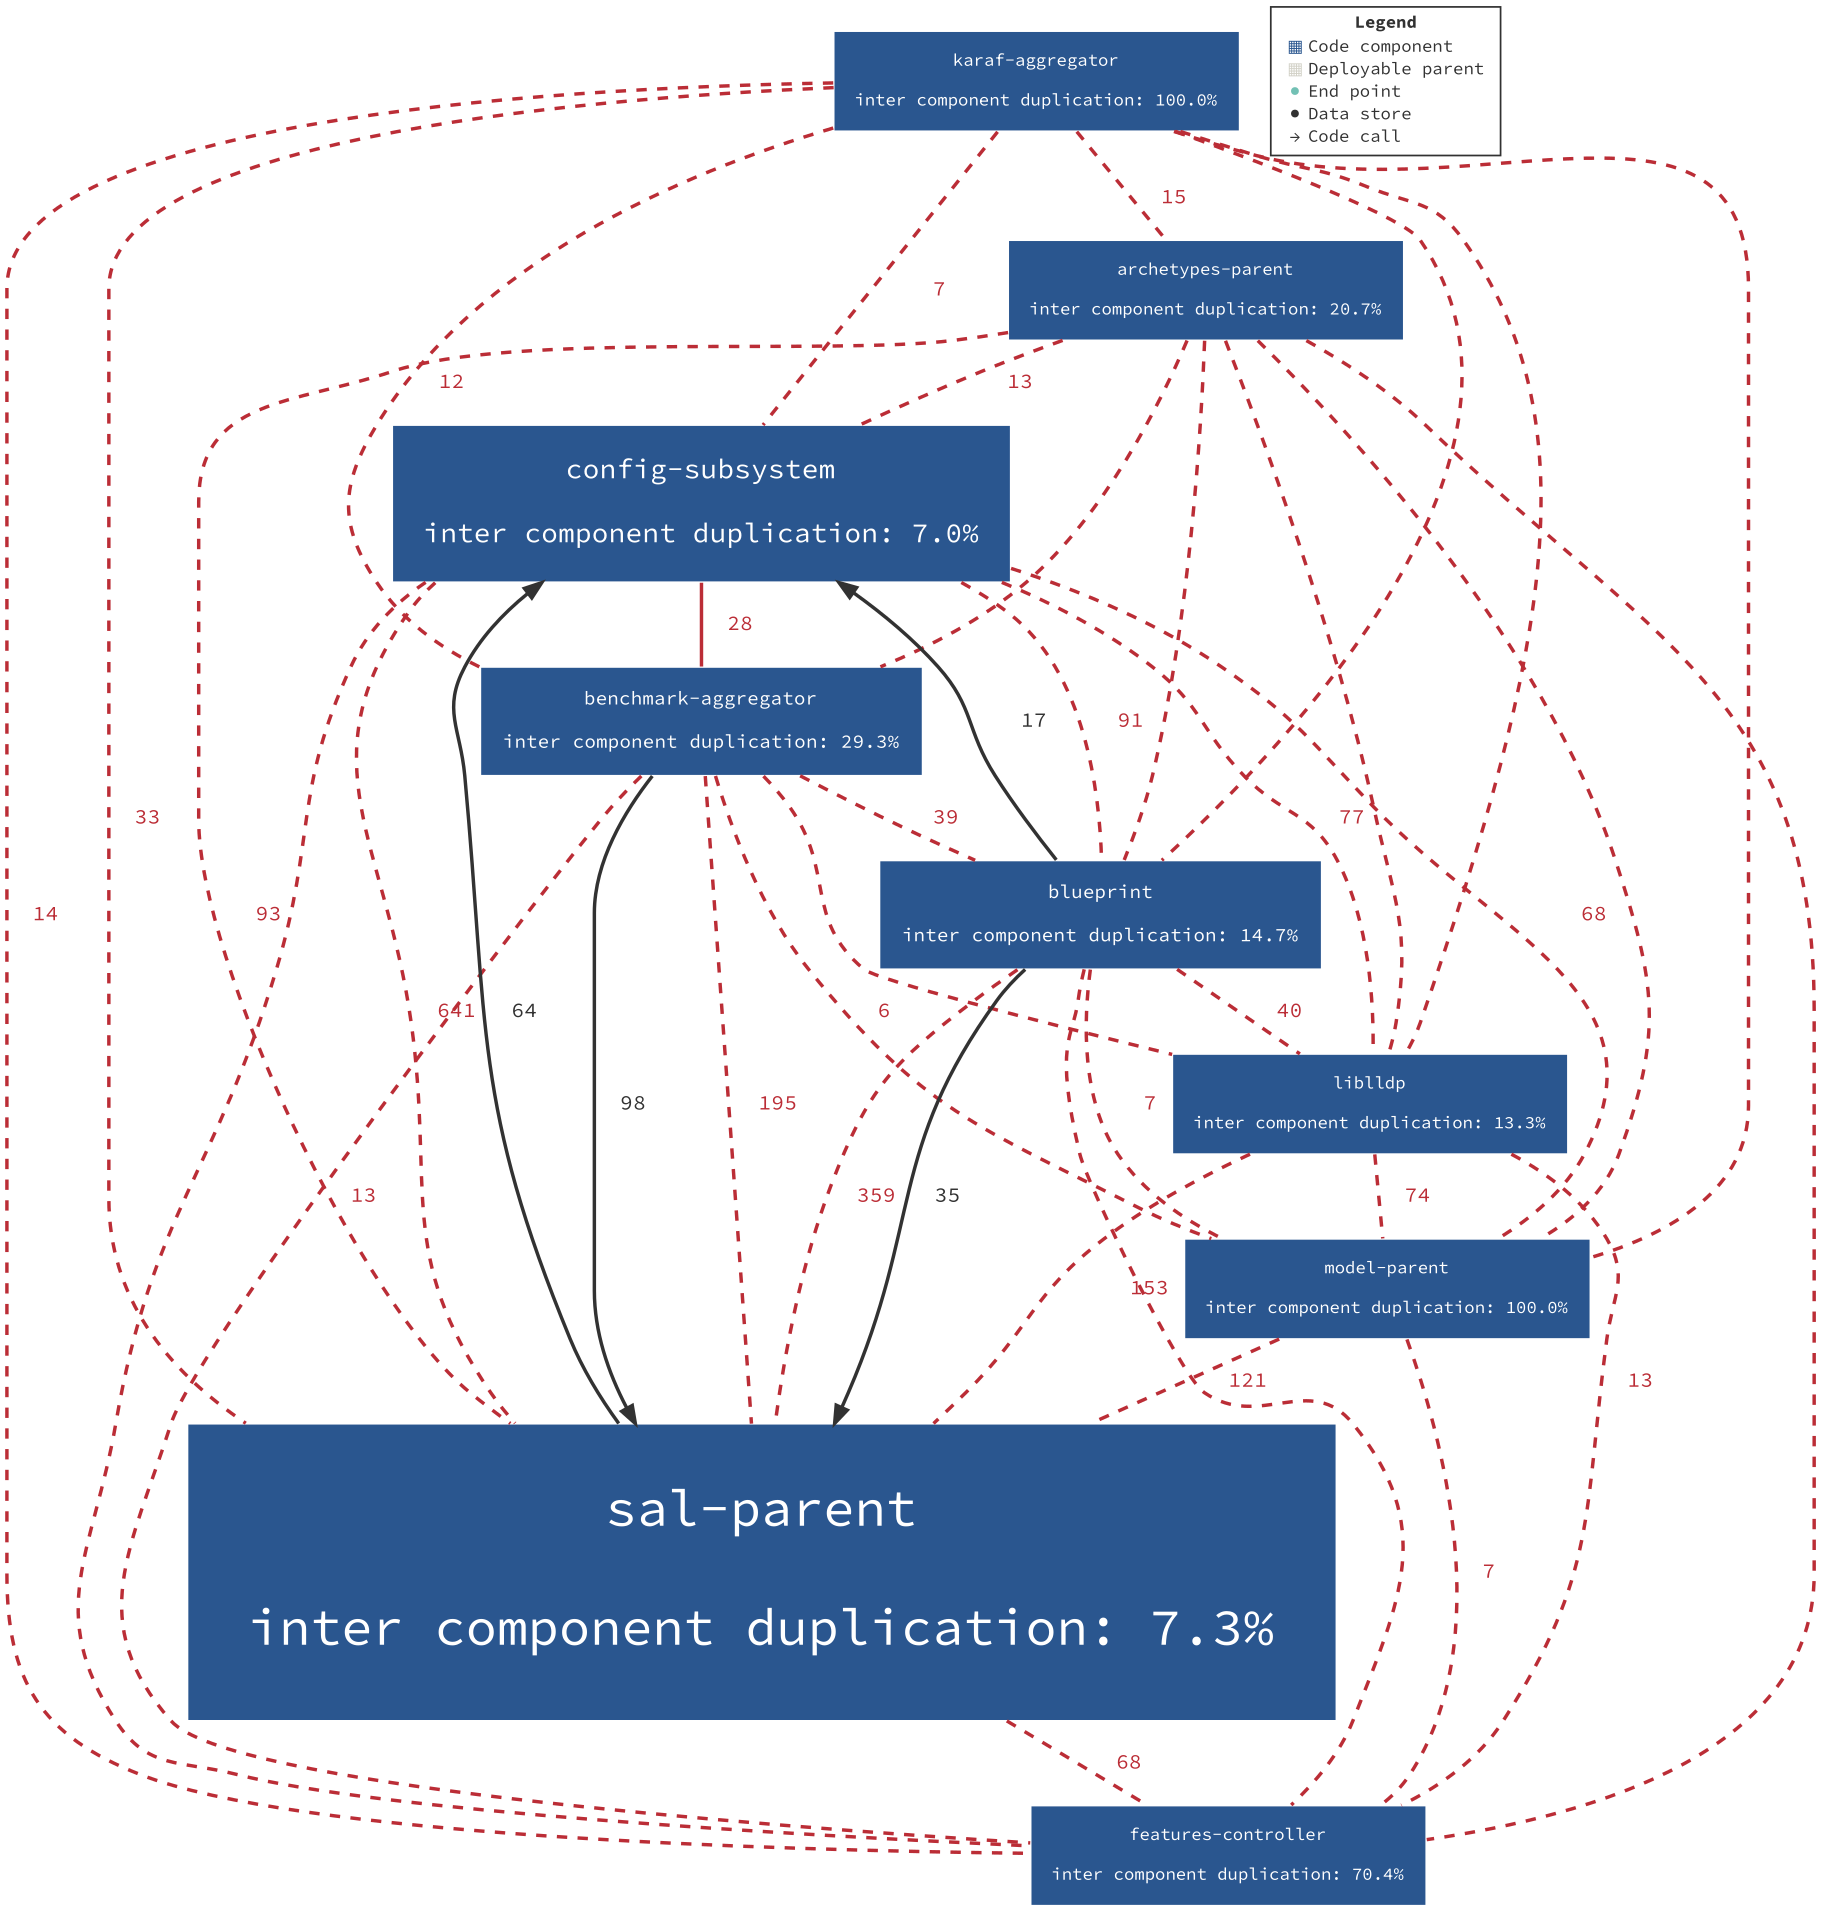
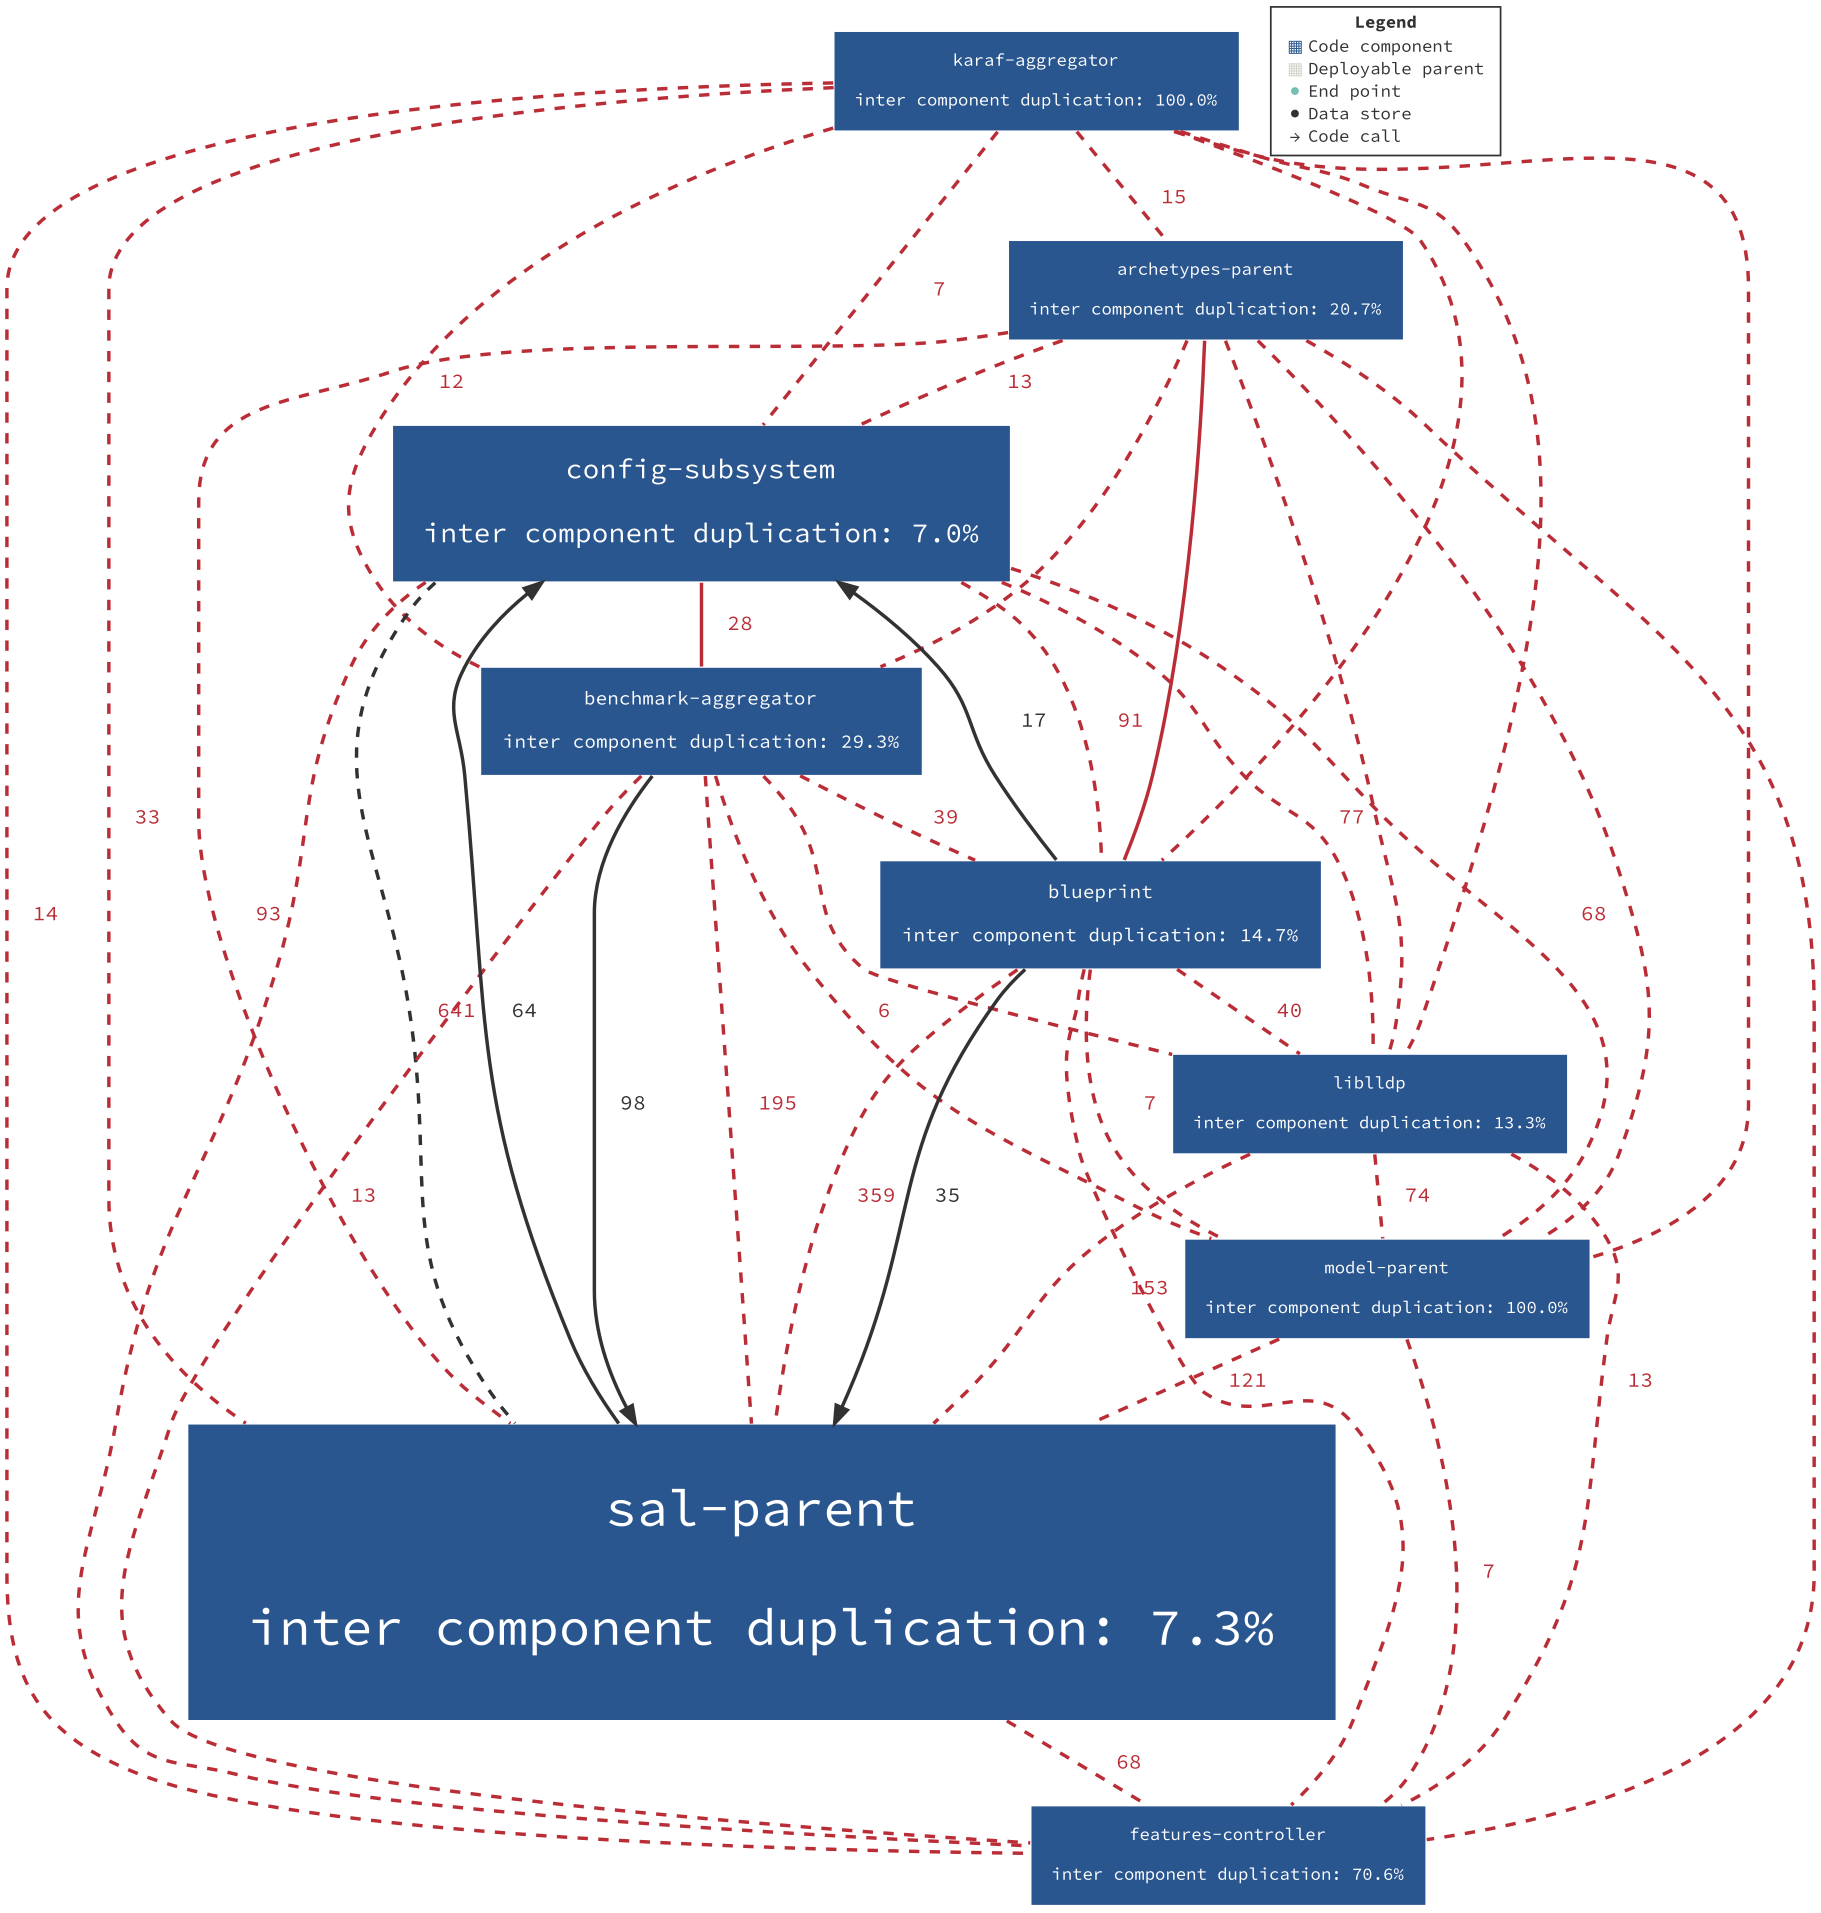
edge "archetypes-parent inter component duplication: 20.7%" -> "blueprint inter component duplication: 14.7%": style dashed -> solid
edge "config-subsystem inter component duplication: 7.0%" -> "sal-parent inter component duplication: 7.3%": color #bb2d36 -> #323232
node "features-controller inter component duplication: 70.4%": label "features-controller inter component duplication: 70.4%" -> "features-controller inter component duplication: 70.6%"
